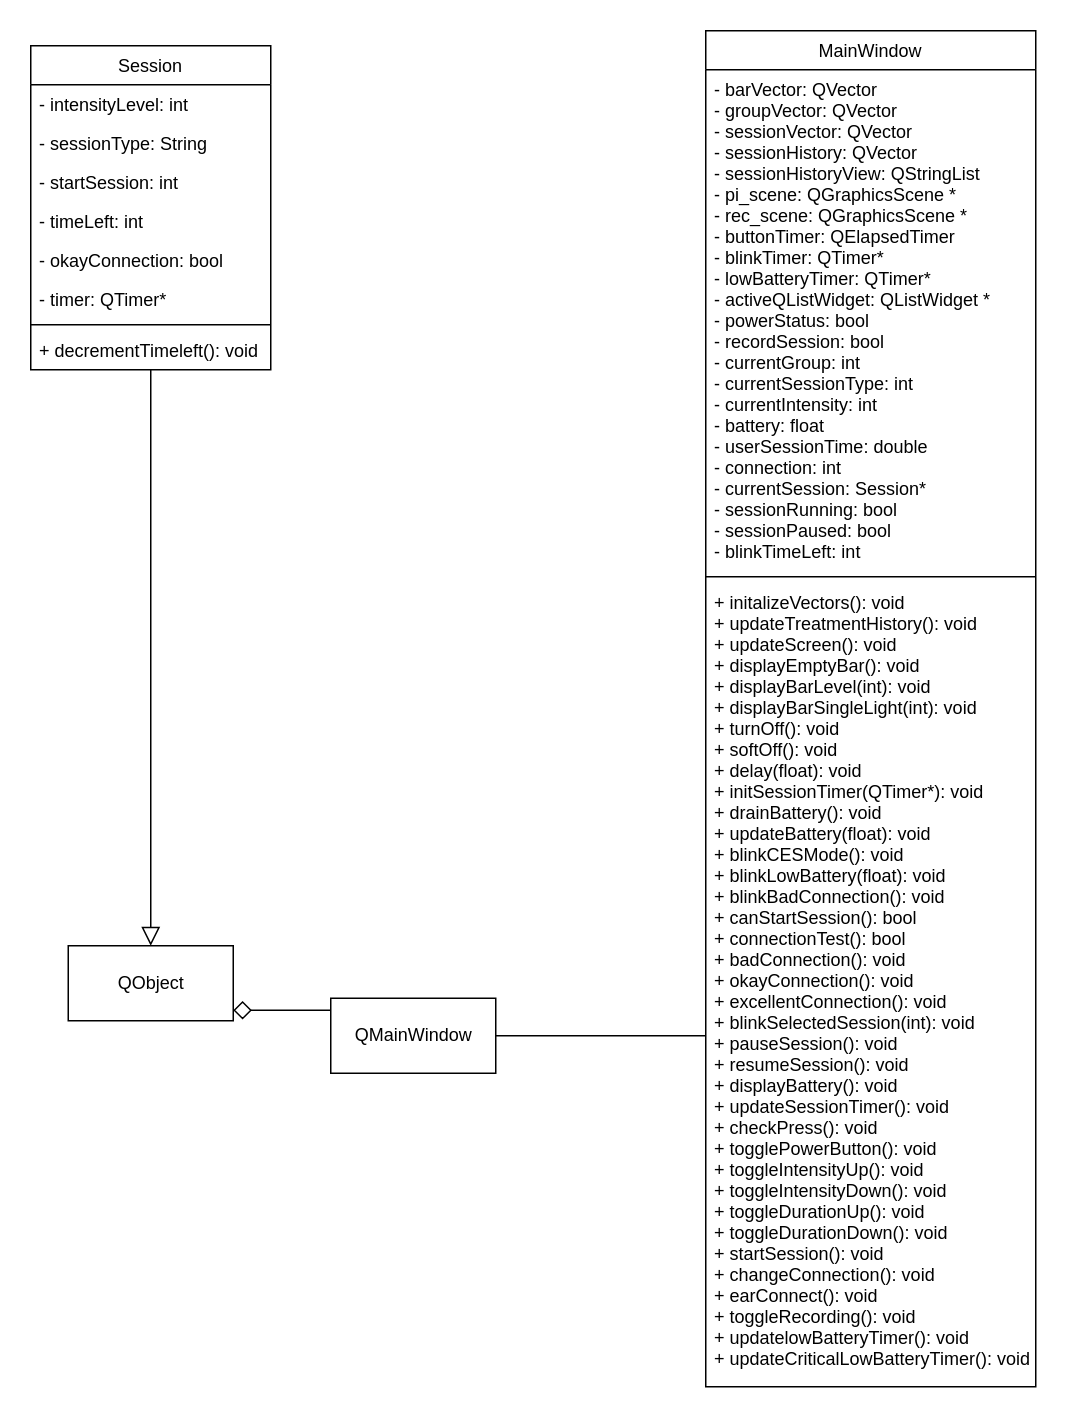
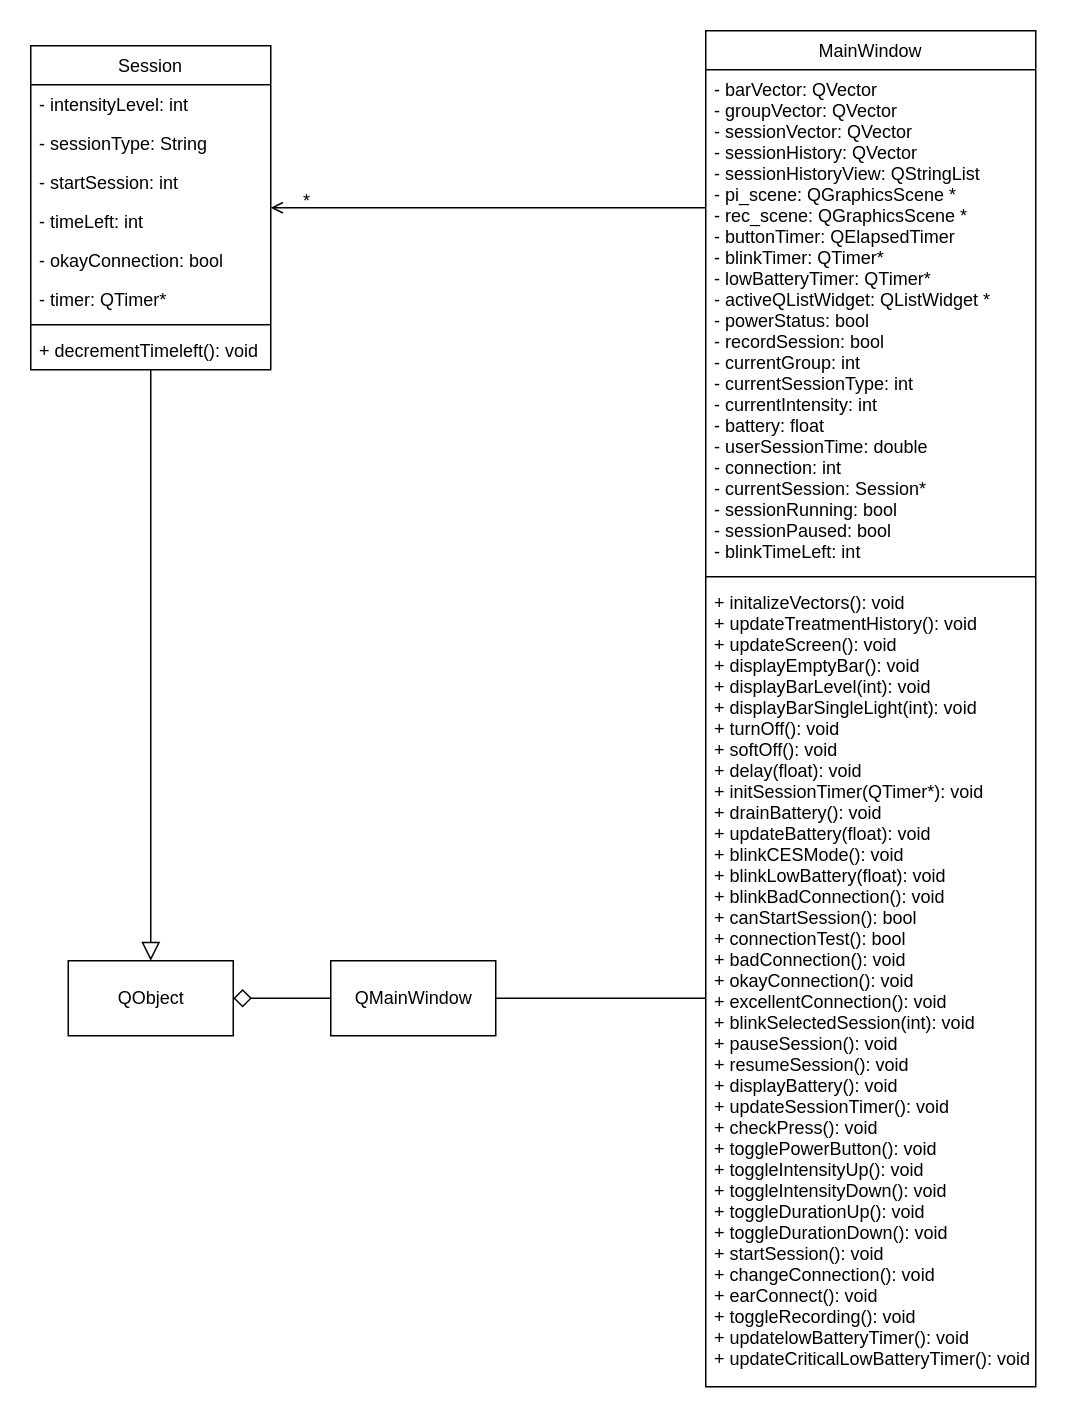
edge "MainWindow" -> "Session": added, label "*"
node "QObject": moved (151, 983) -> (151, 998)
node "QMainWindow": moved (413, 1036) -> (413, 998)
